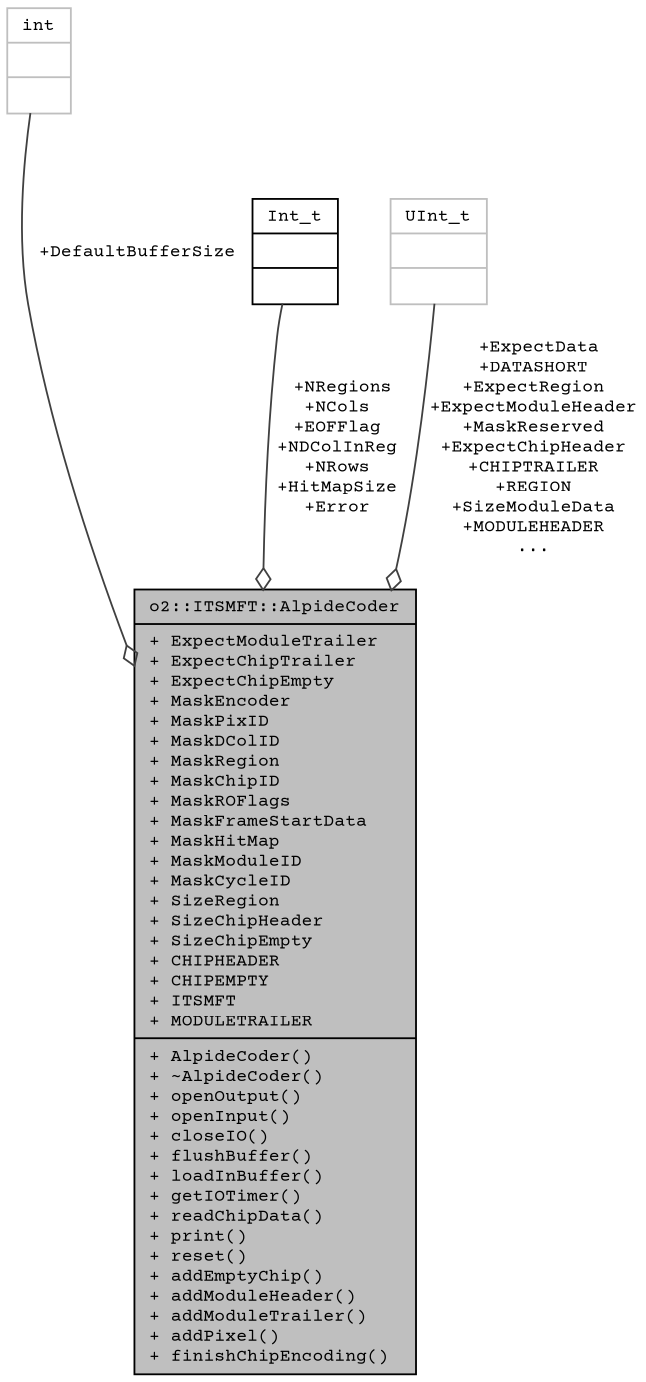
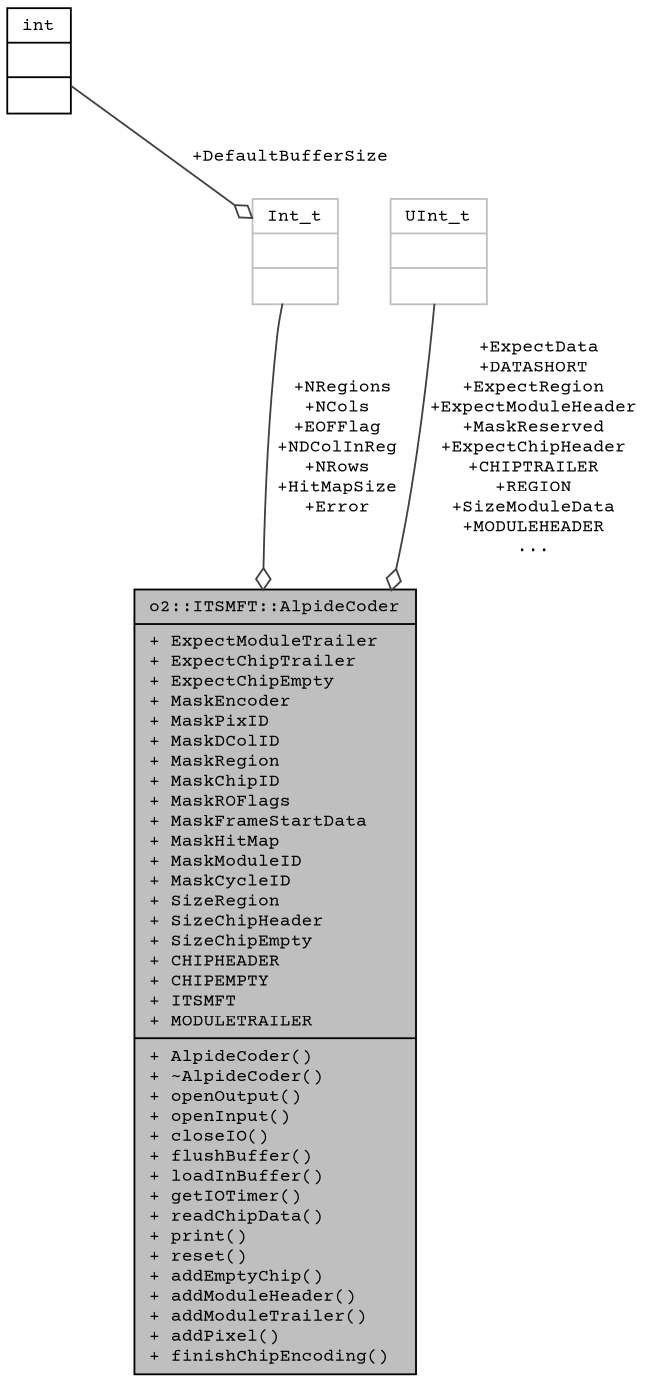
node "int": color grey75 -> black
node "Int_t": color black -> grey75
edge "int" -> "o2::ITSMFT::AlpideCoder": now "int" -> "Int_t"
